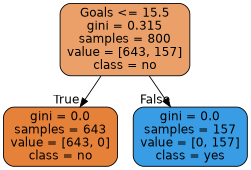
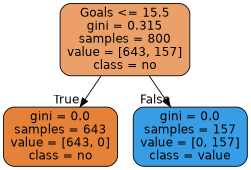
node "gini = 0.0 samples = 157 value = [0, 157] class = yes": label "gini = 0.0 samples = 157 value = [0, 157] class = yes" -> "gini = 0.0 samples = 157 value = [0, 157] class = value"
